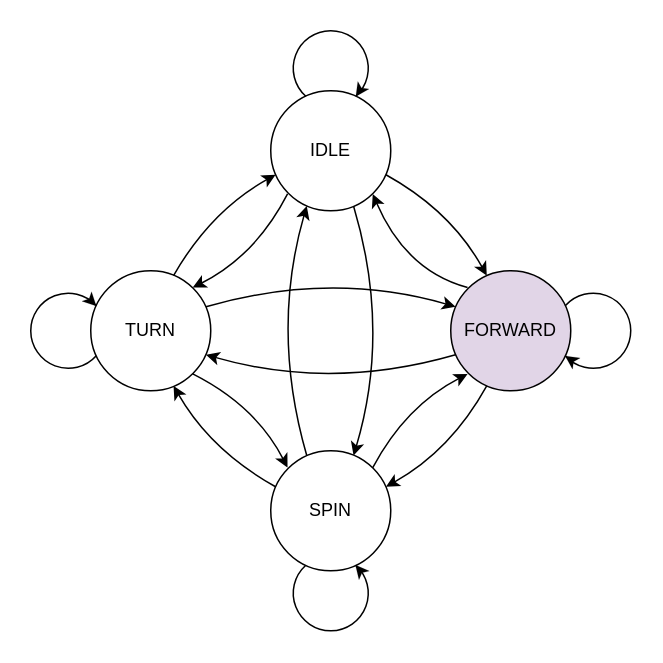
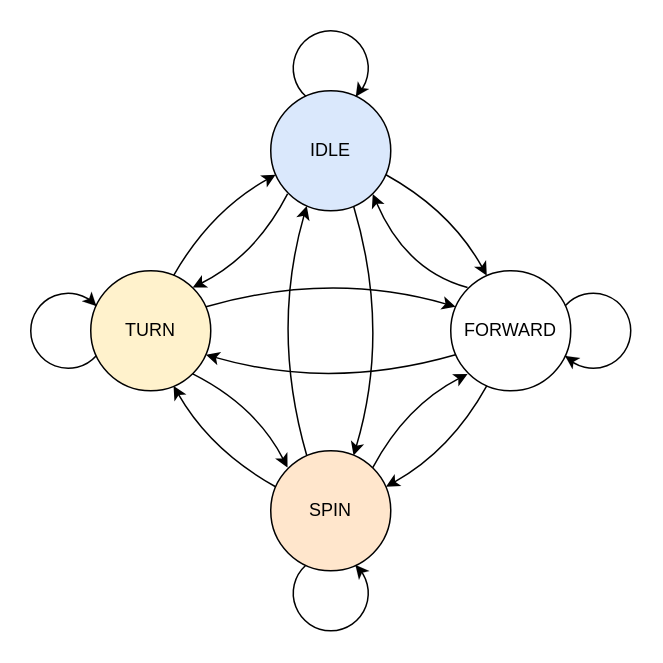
node "IDLE": fillcolor #ffffff -> #dae8fc
node "TURN": fillcolor #ffffff -> #fff2cc
node "FORWARD": fillcolor #e1d5e7 -> #ffffff
node "SPIN": fillcolor #ffffff -> #ffe6cc
